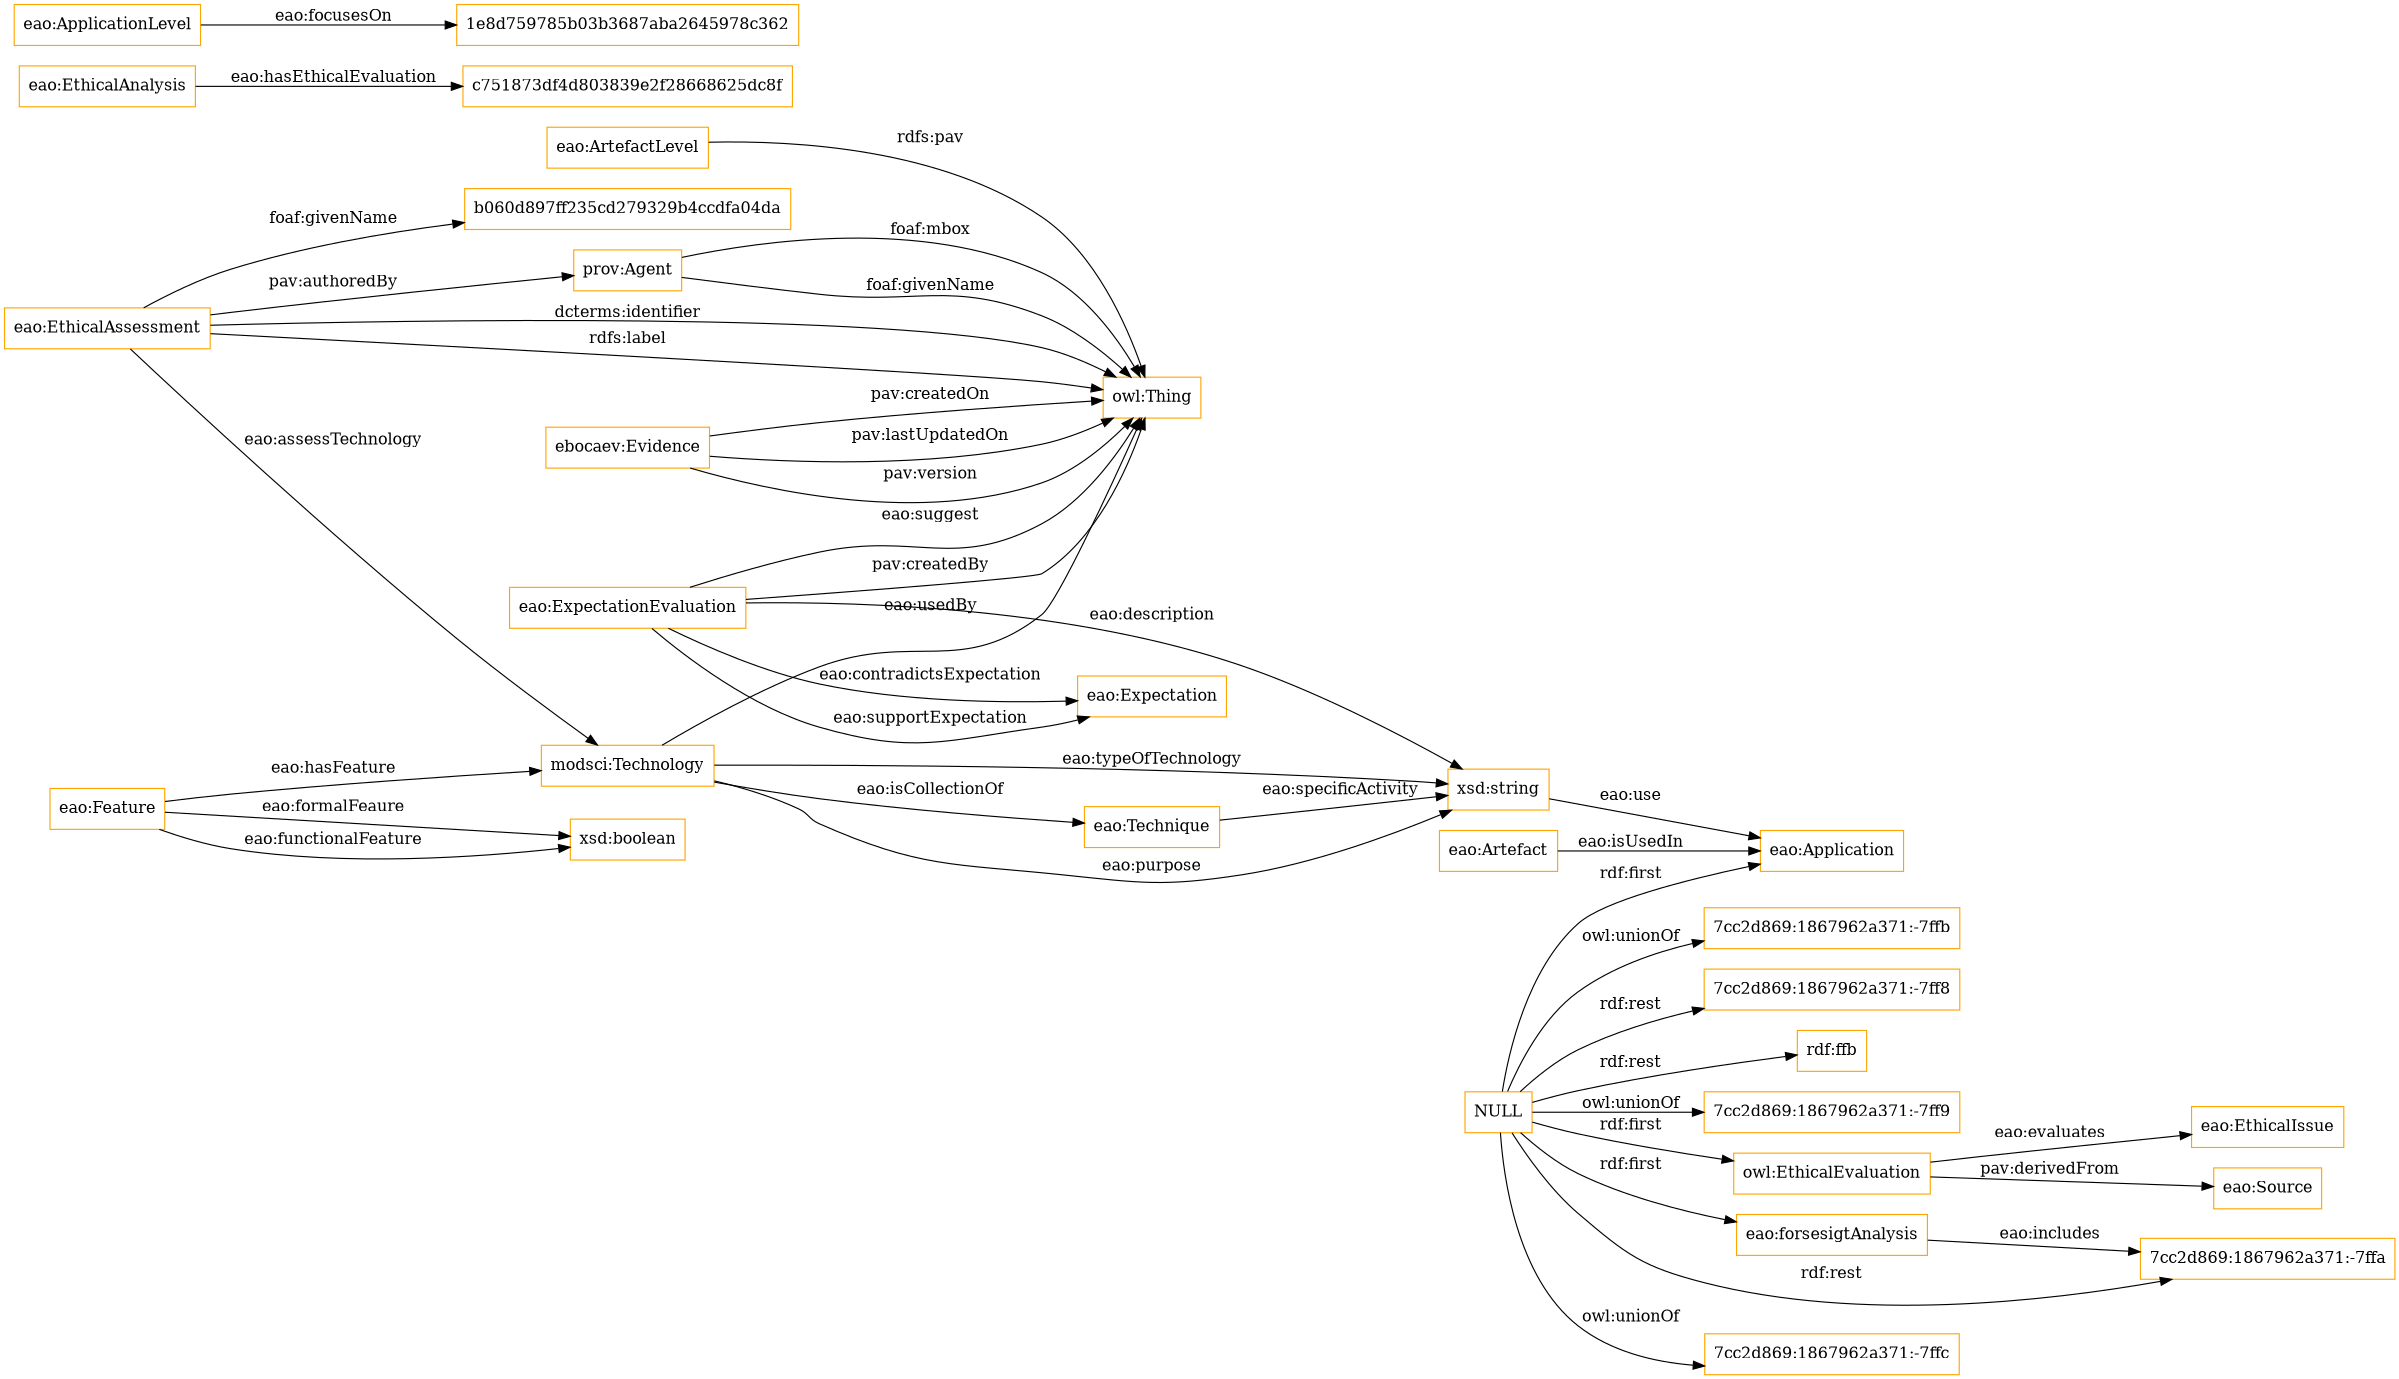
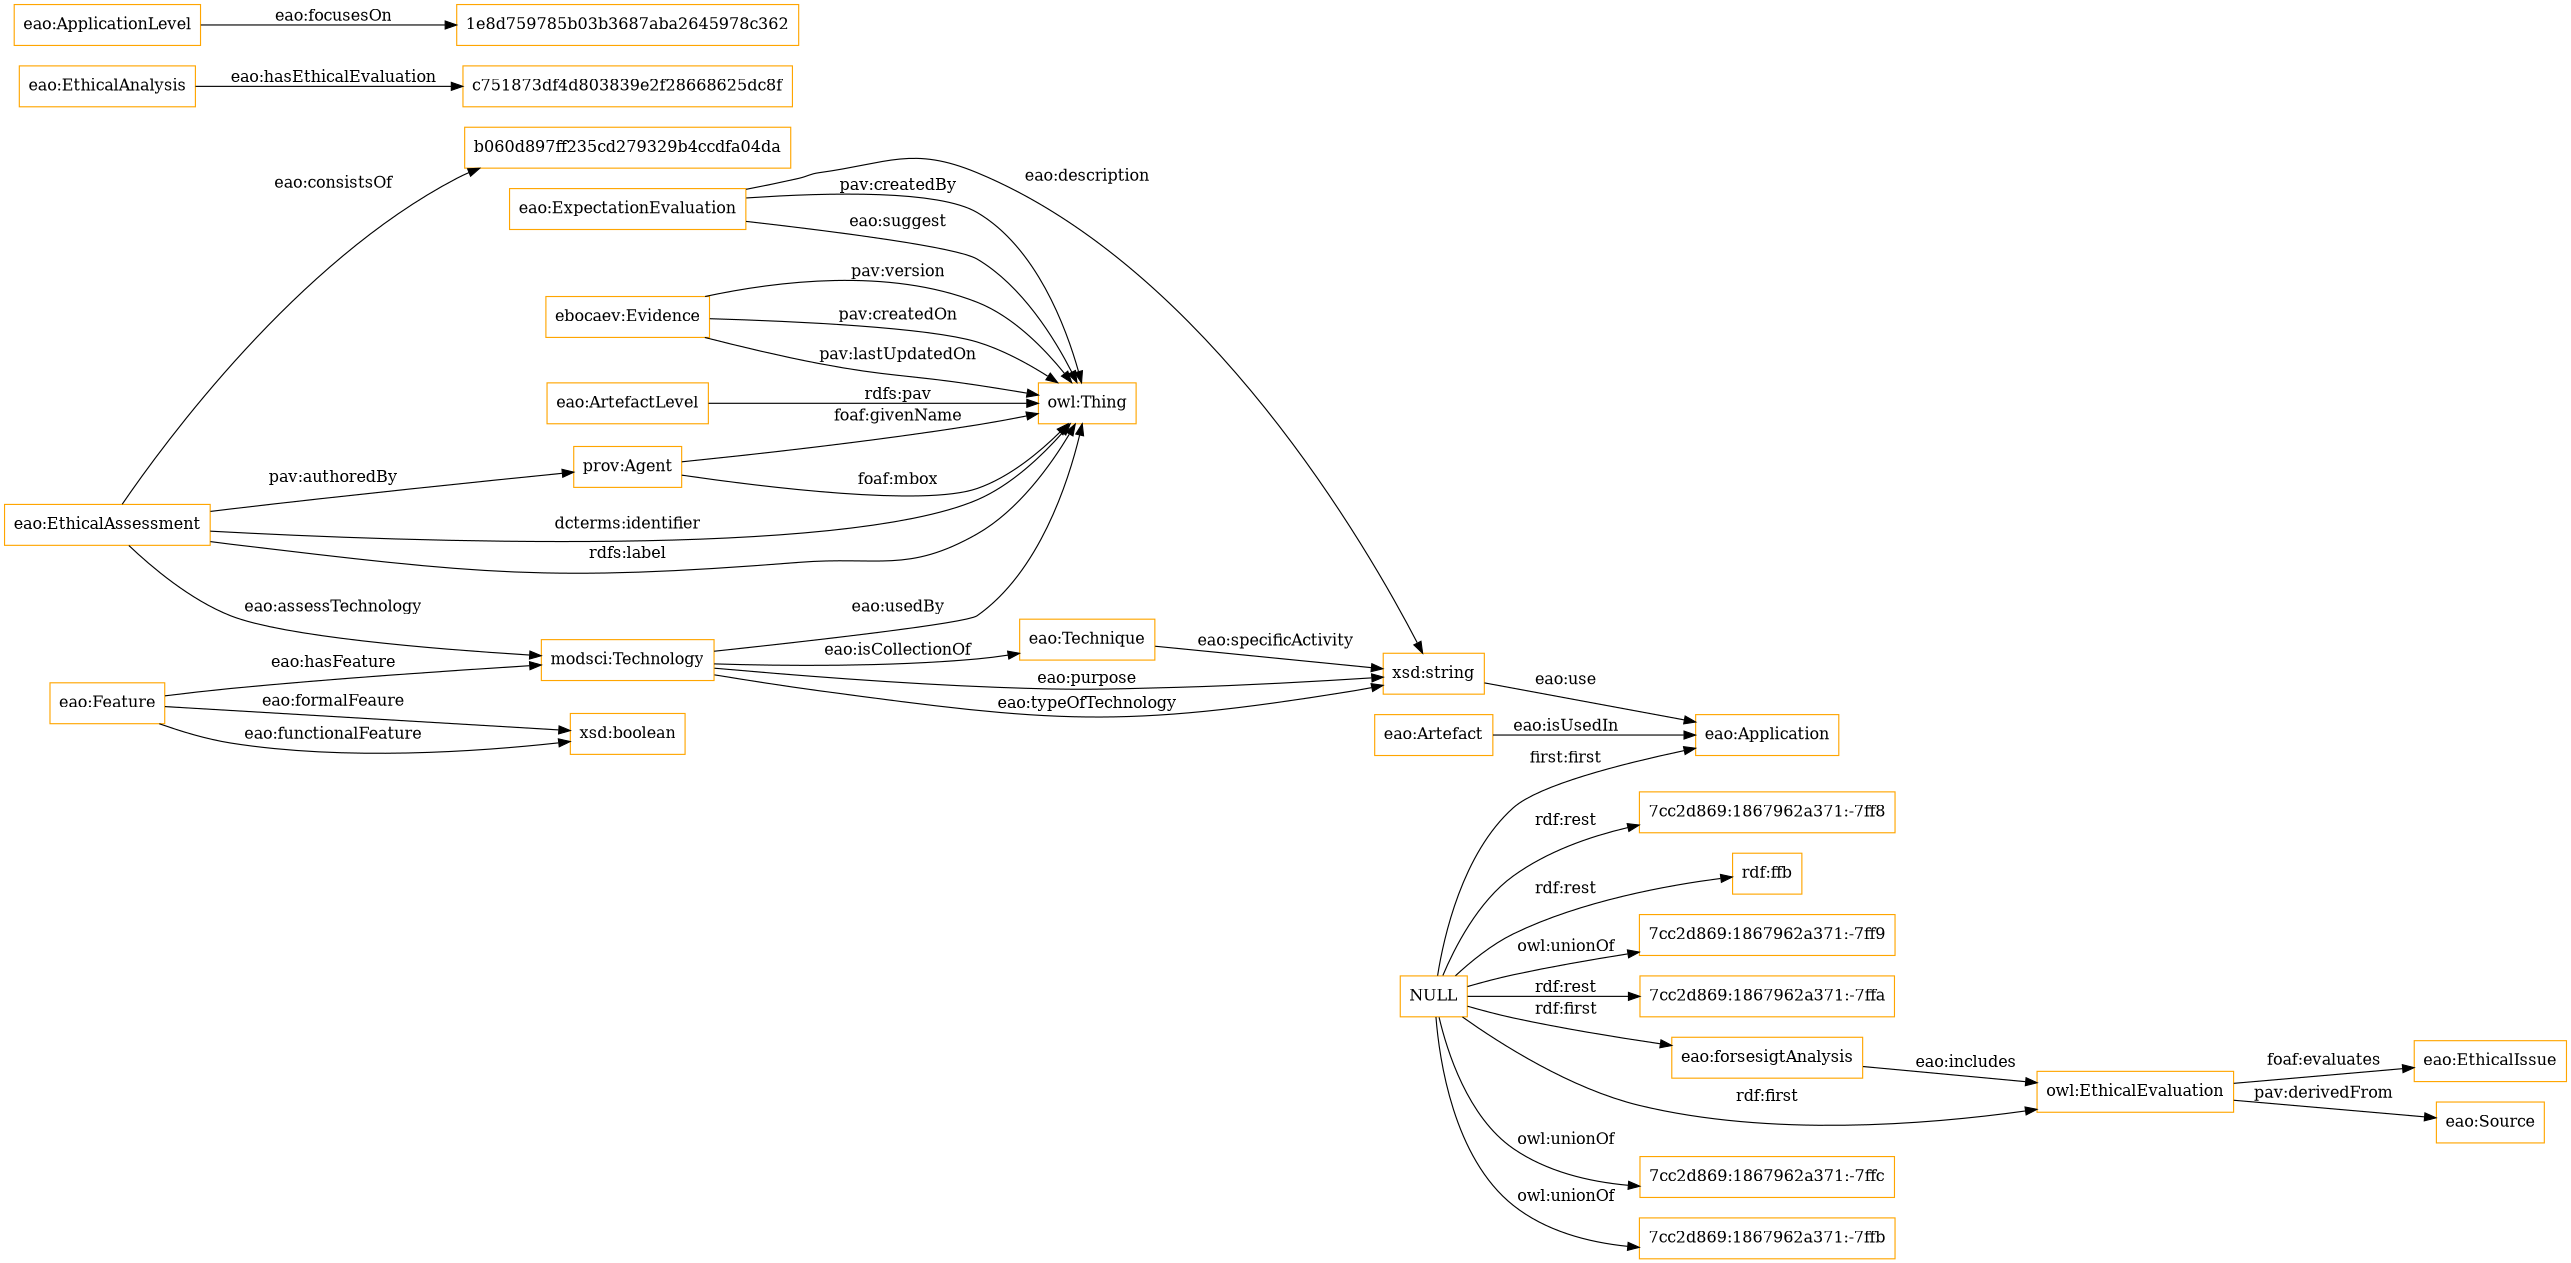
edge "eao:EthicalAssessment" -> "b060d897ff235cd279329b4ccdfa04da": label "foaf:givenName" -> "eao:consistsOf"
node "eao:Expectation": removed
edge "NULL" -> "eao:Application": label "rdf:first" -> "first:first"
edge "owl:EthicalEvaluation" -> "eao:EthicalIssue": label "eao:evaluates" -> "foaf:evaluates"
edge "eao:forsesigtAnalysis" -> "7cc2d869:1867962a371:-7ffa": now "eao:forsesigtAnalysis" -> "owl:EthicalEvaluation"
